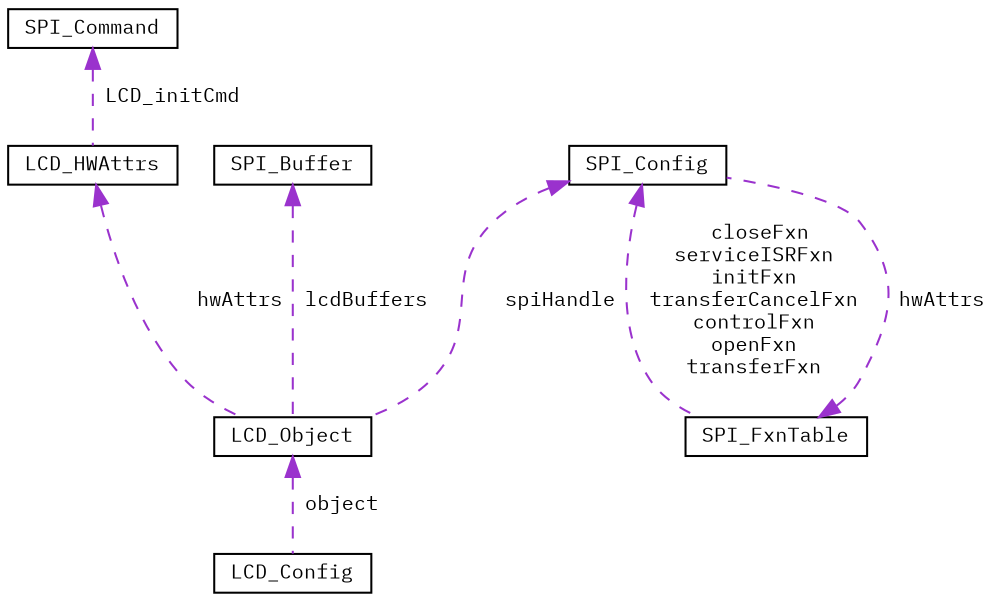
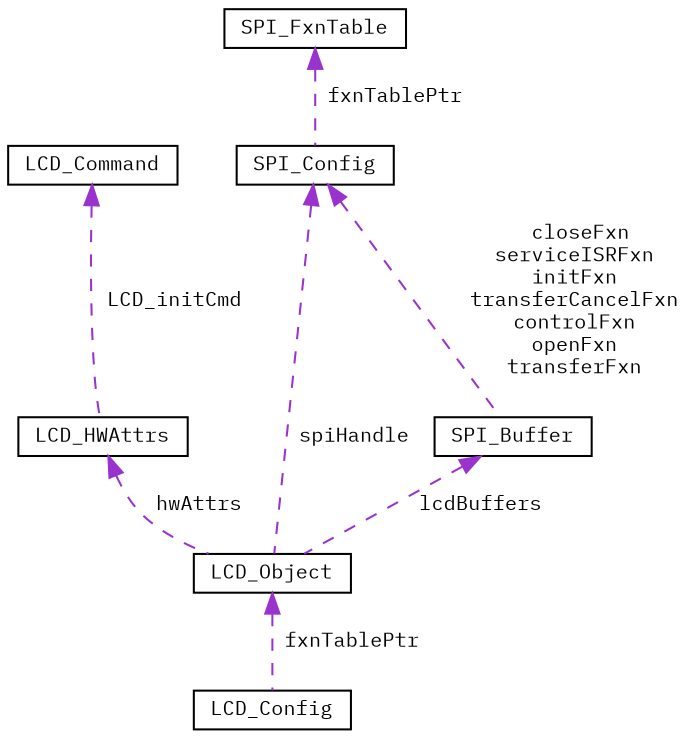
node "SPI_Command": label "SPI_Command" -> "LCD_Command"
edge "SPI_Config" -> "SPI_FxnTable": label " hwAttrs" -> " fxnTablePtr"
edge "SPI_FxnTable" -> "SPI_Config": now "SPI_Buffer" -> "SPI_Config"
edge "LCD_Config" -> "LCD_Object": label " object" -> " fxnTablePtr"
